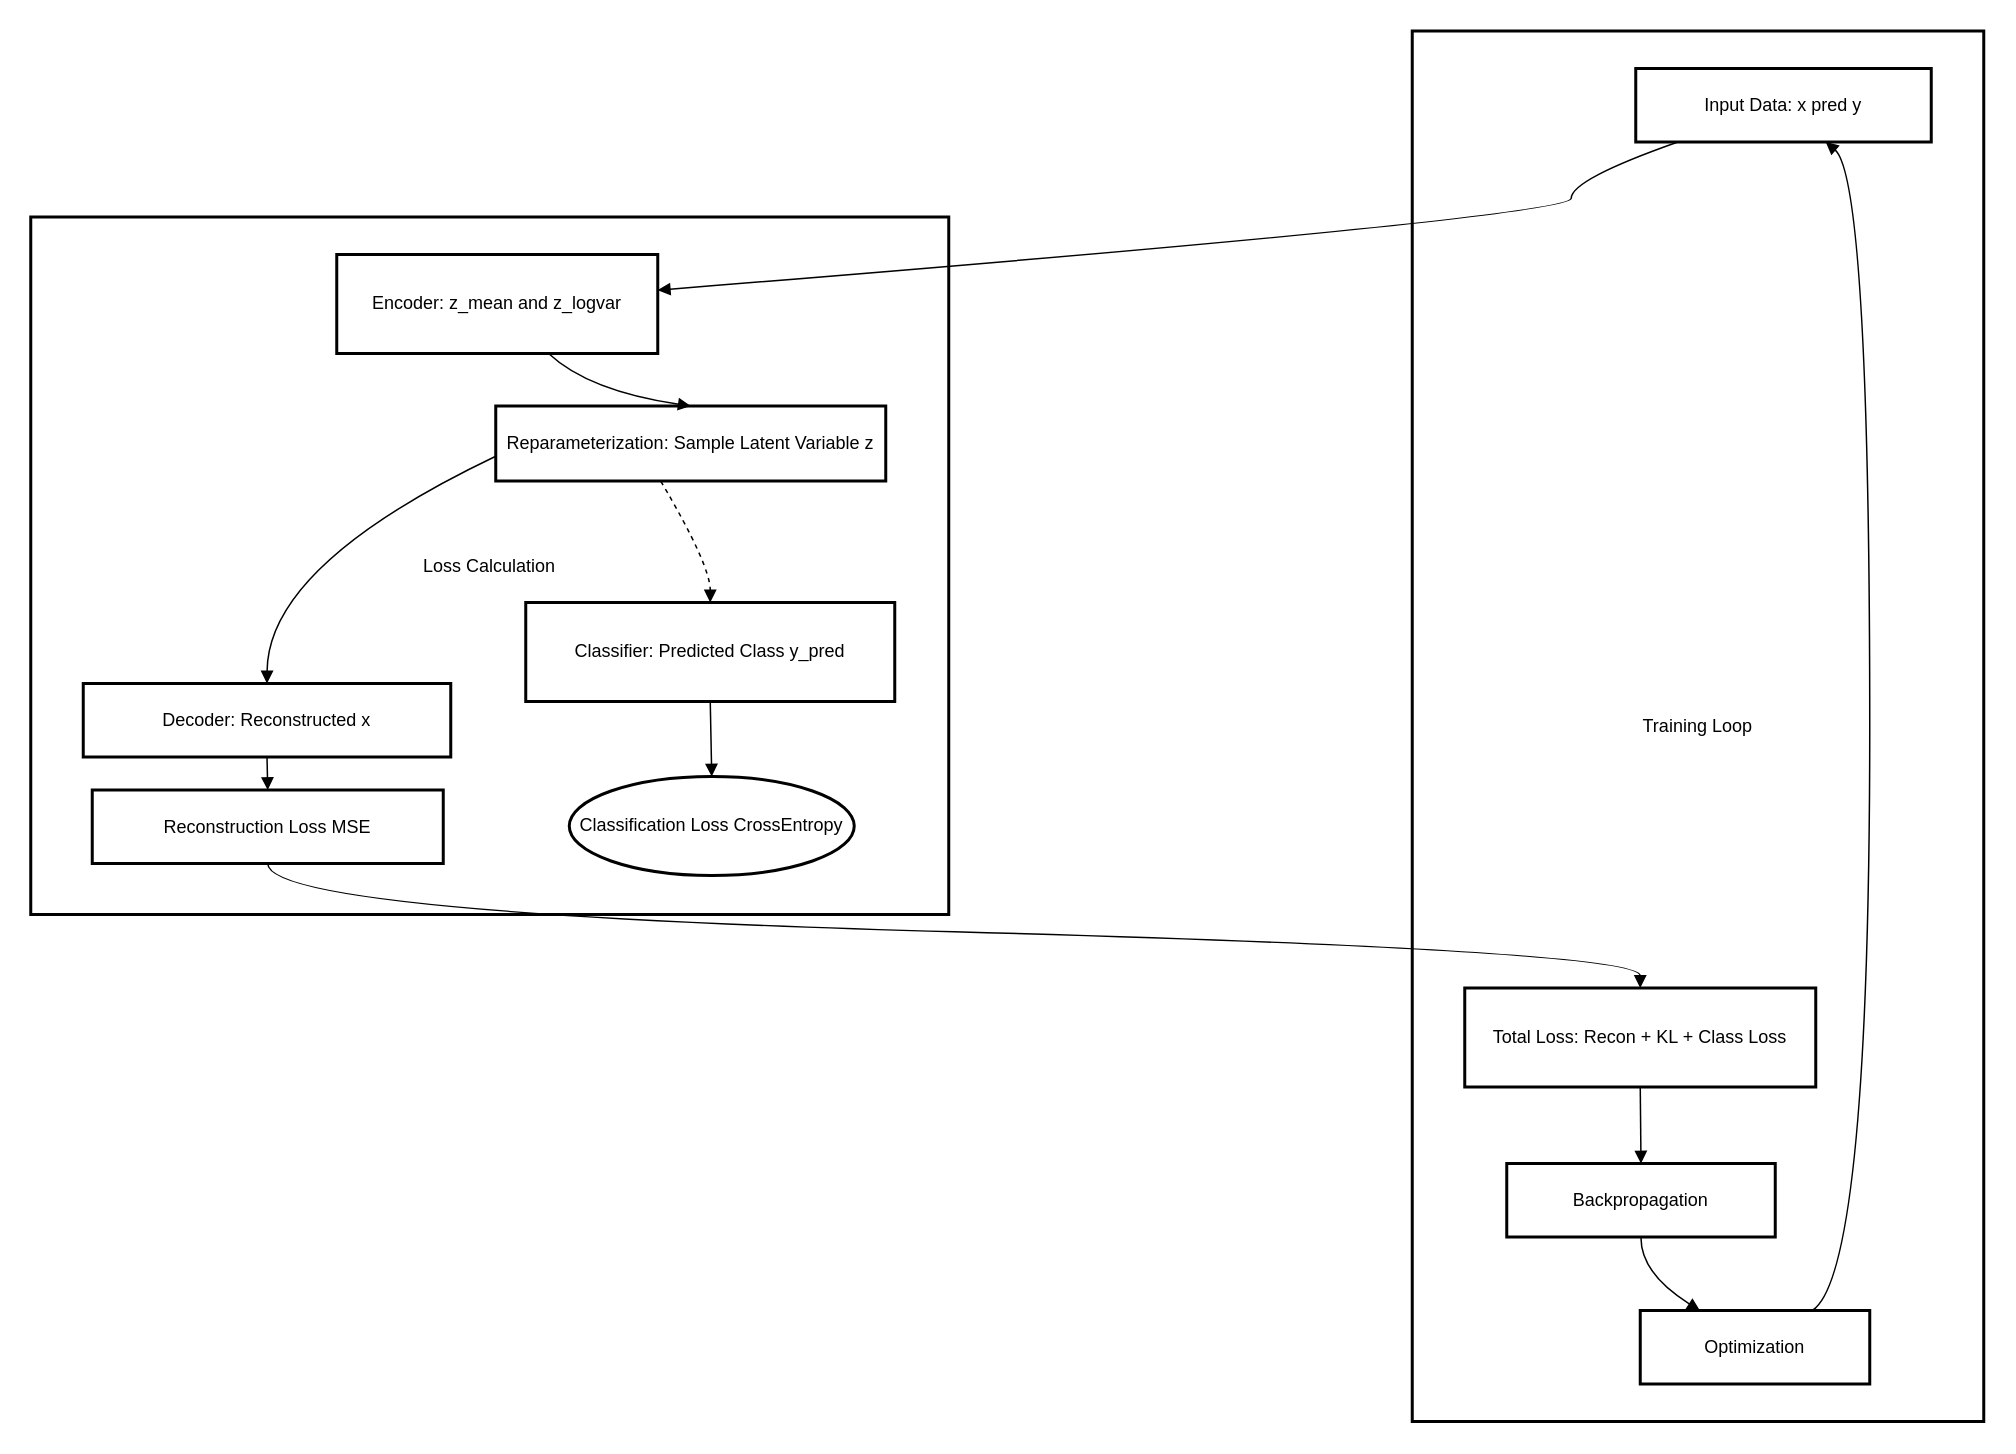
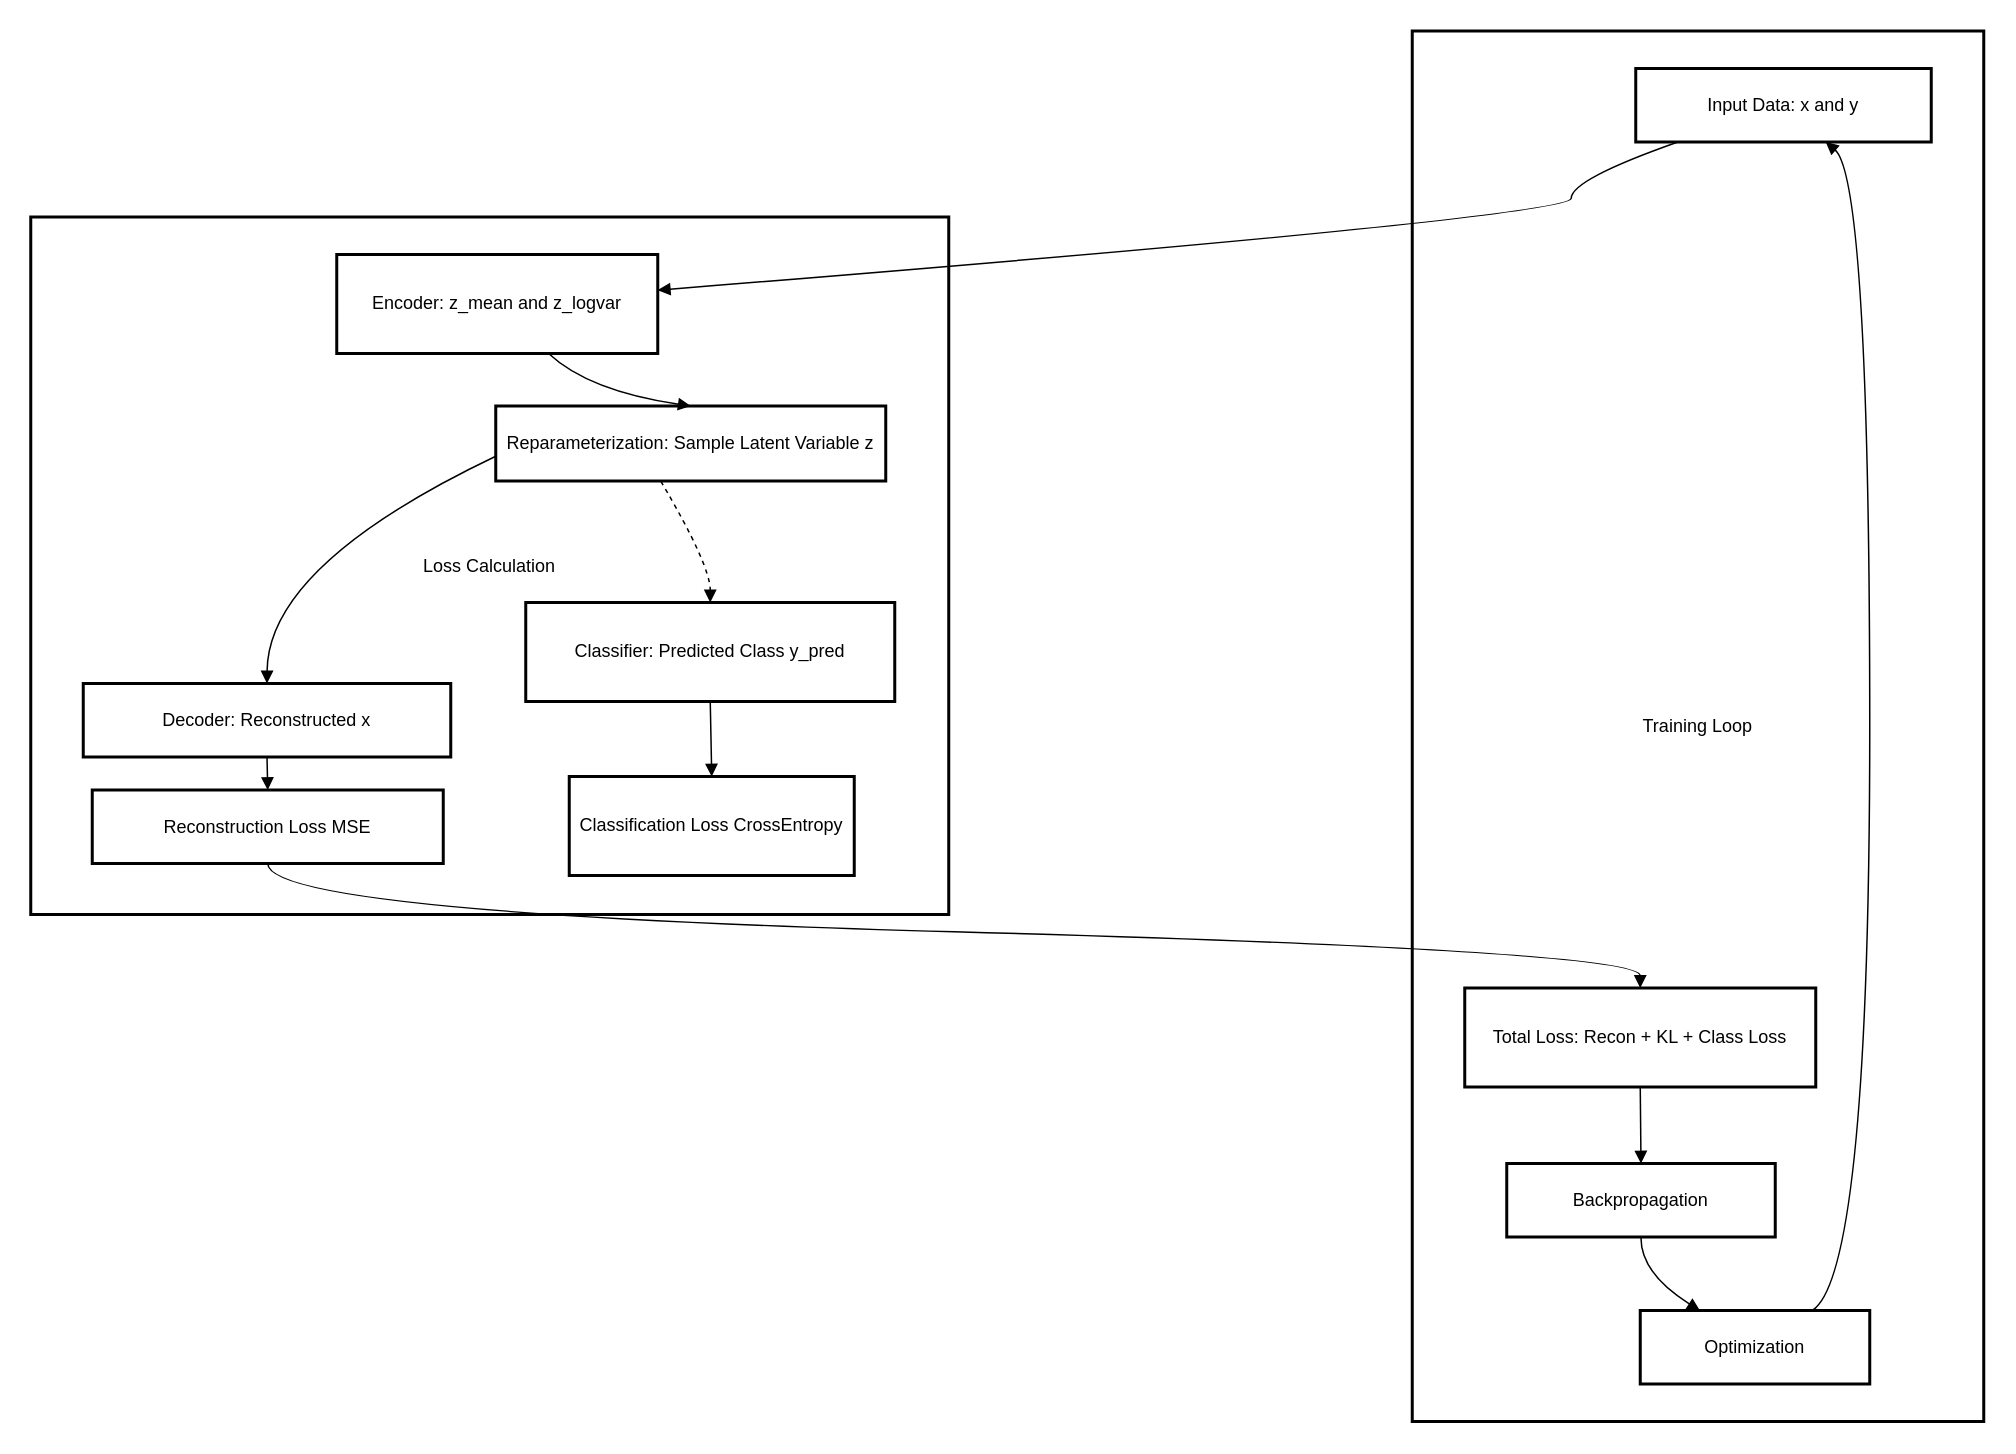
node "Input Data: x pred y": label "Input Data: x pred y" -> "Input Data: x and y"
node "Classification Loss CrossEntropy": shape ellipse -> rectangle
